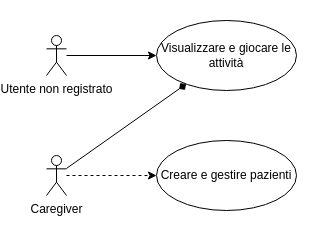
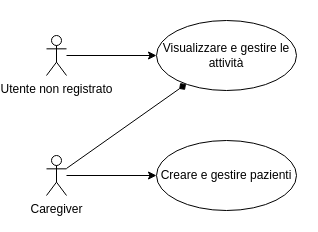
node "Visualizzare e giocare le attività": label "Visualizzare e giocare le attività" -> "Visualizzare e gestire le attività"
edge "Caregiver" -> "Creare e gestire pazienti": style dashed -> solid
